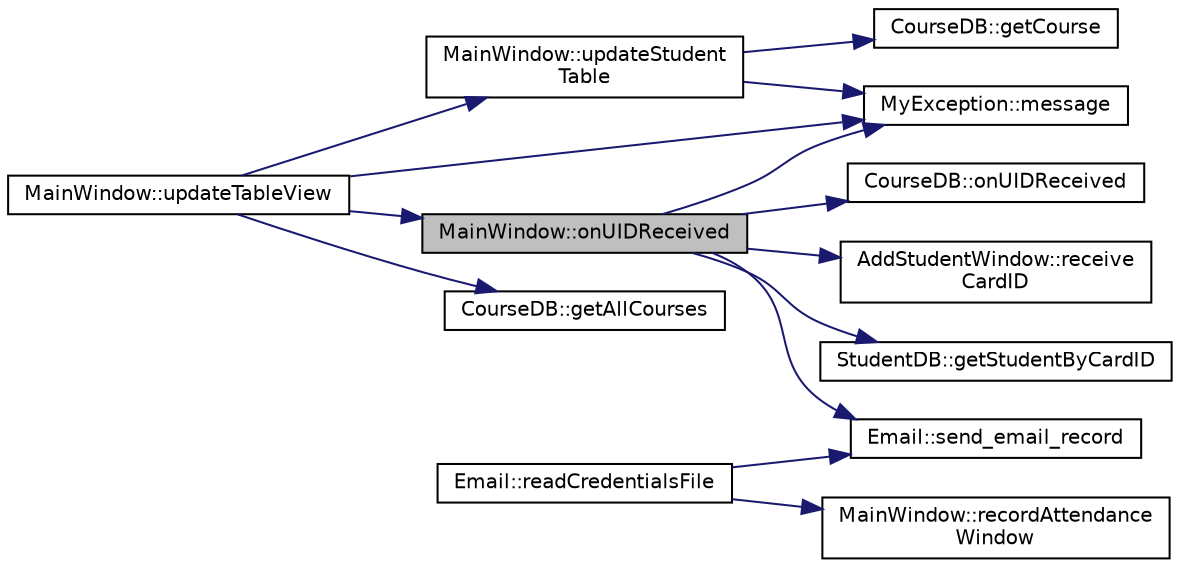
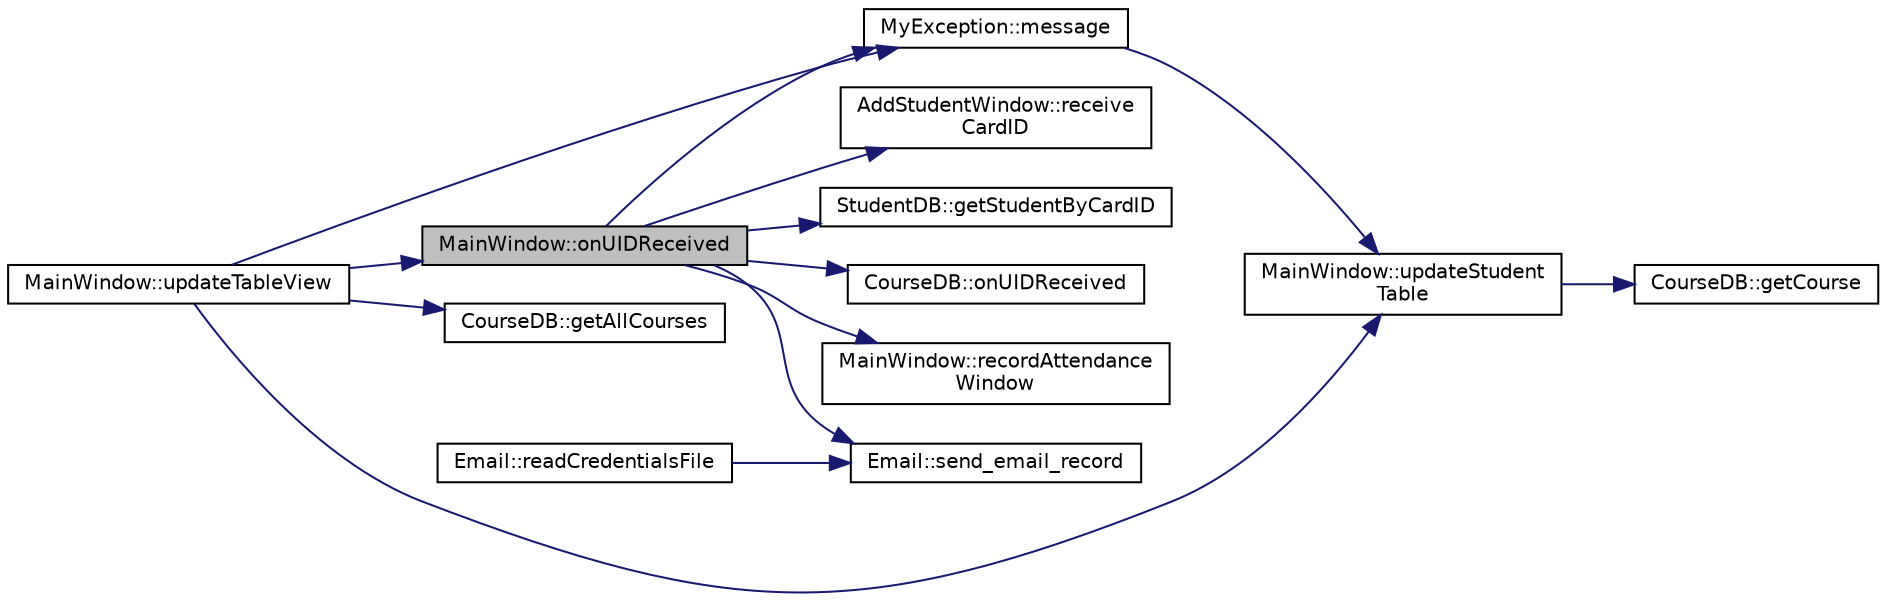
edge "MainWindow::updateStudent Table" -> "MyException::message": reversed
edge "Email::readCredentialsFile" -> "MainWindow::recordAttendance Window": now "MainWindow::onUIDReceived" -> "MainWindow::recordAttendance Window"
